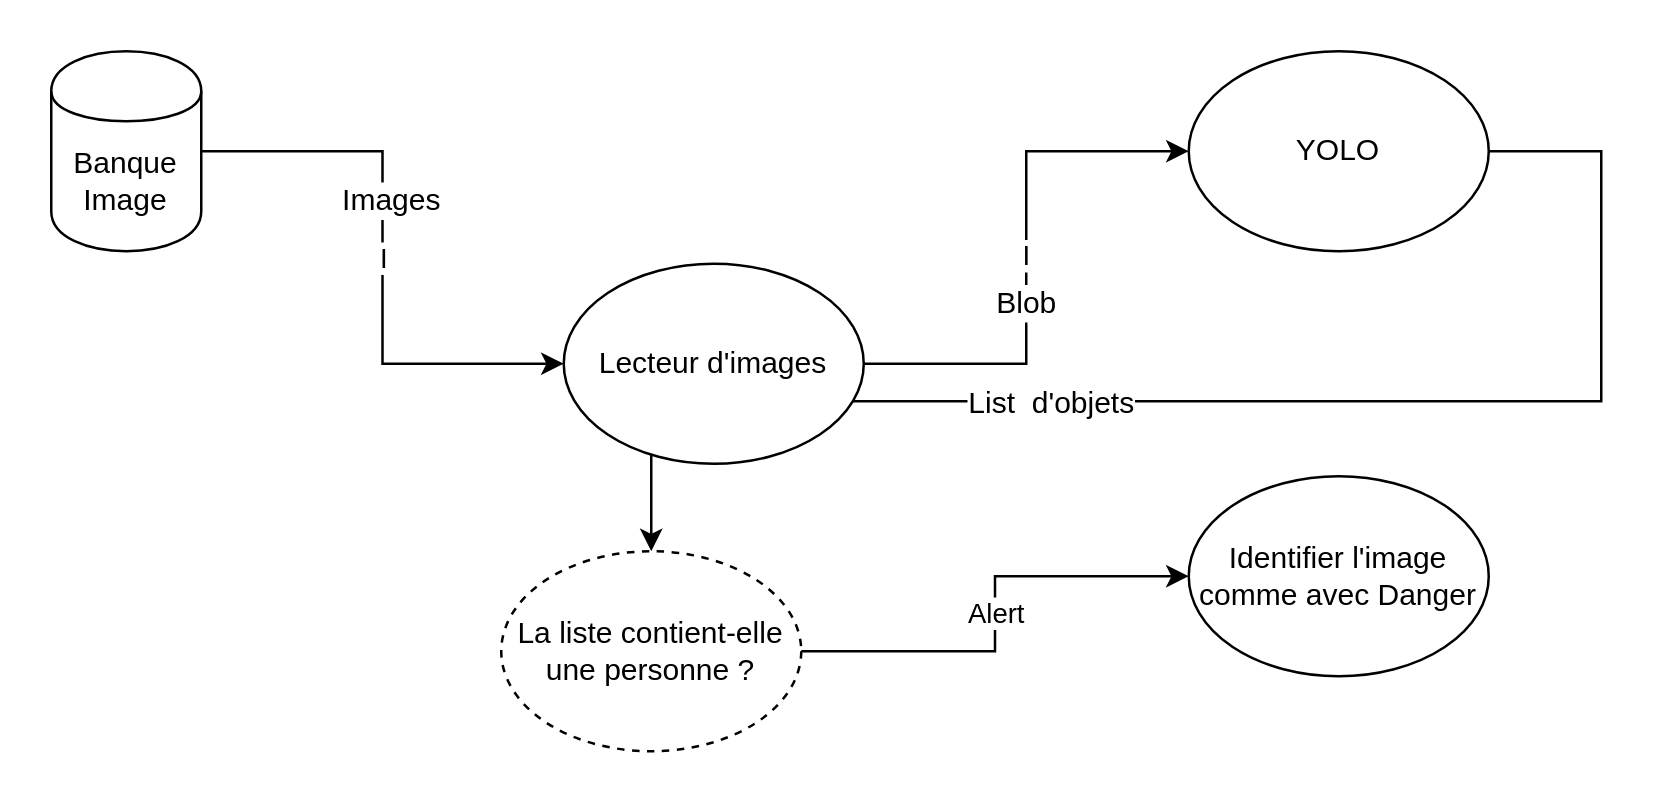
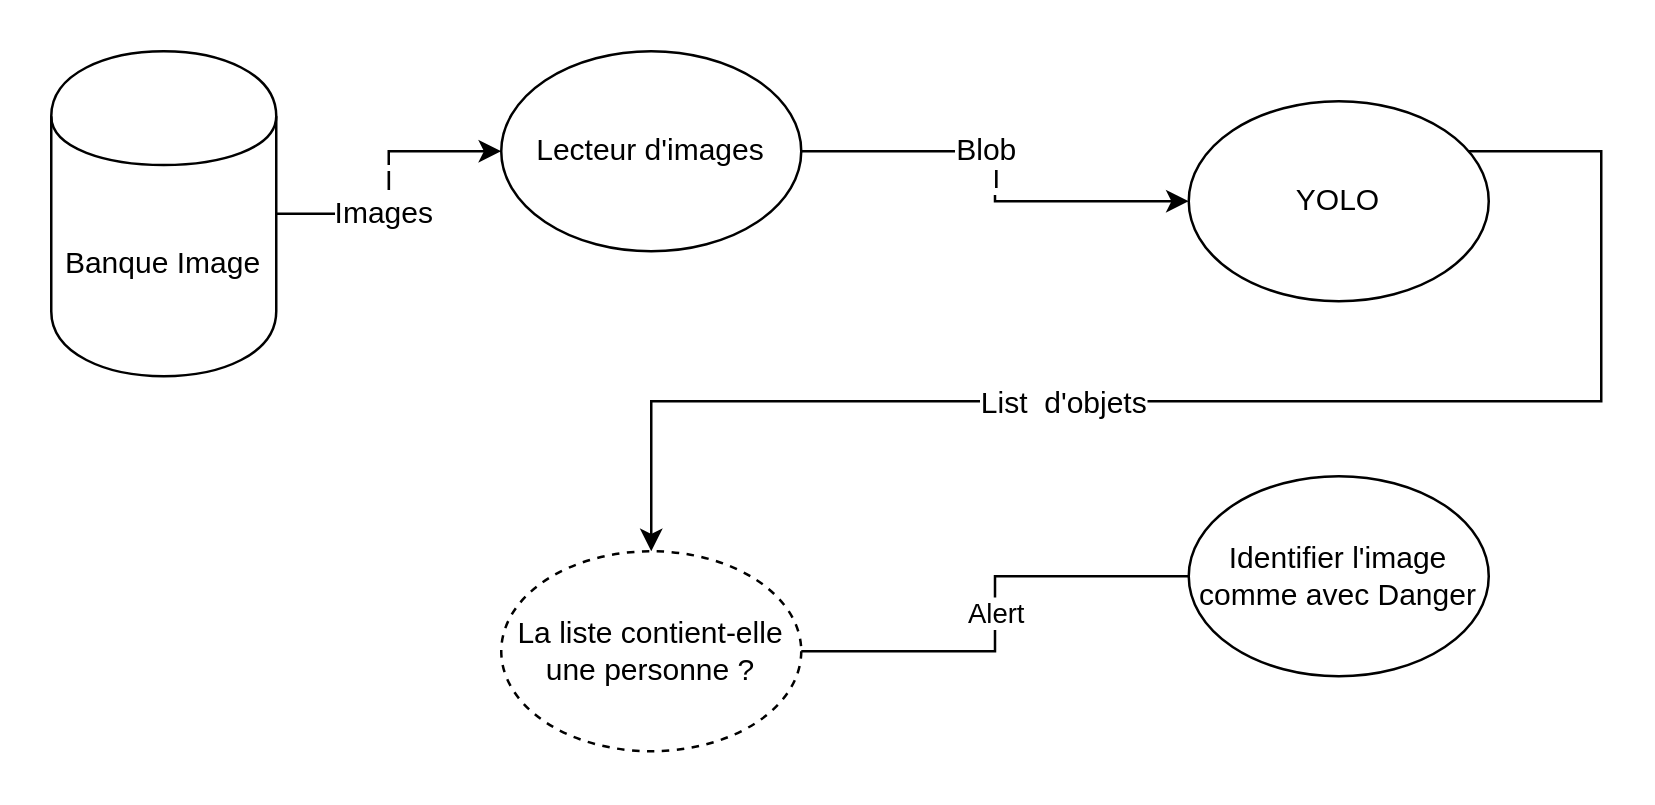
node "Banque Image": size 150x200 -> 225x325
node "YOLO": moved (1339, 151) -> (1339, 201)
node "Lecteur d'images": moved (714, 364) -> (651, 151)
edge "La liste contient-elle une personne ?" -> "Identifier l'image comme avec Danger": arrowhead classic -> none
